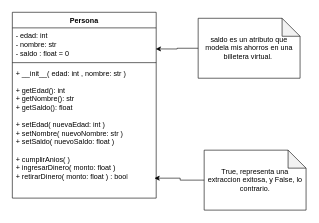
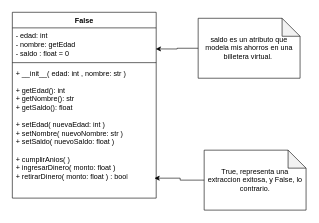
node "Persona": label "Persona" -> "False"
node "- edad: int - nombre: str - saldo : float = 0": label "- edad: int - nombre: str - saldo : float = 0" -> "- edad: int - nombre: getEdad - saldo : float = 0"
